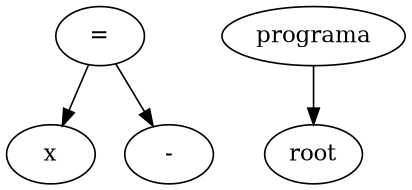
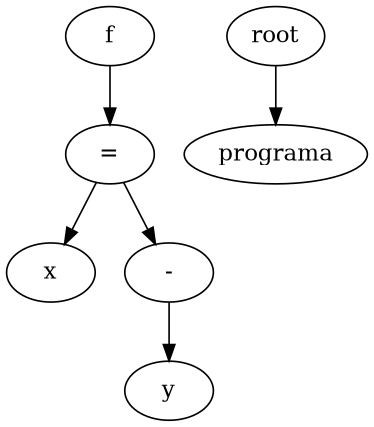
node "f": added
edge "programa" -> "root": reversed
node "y": added
